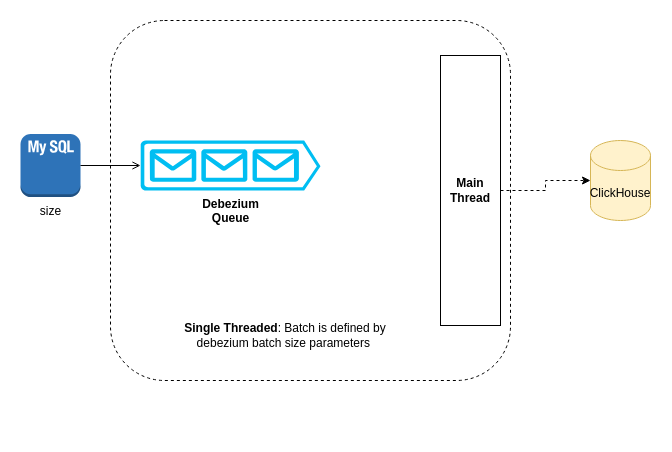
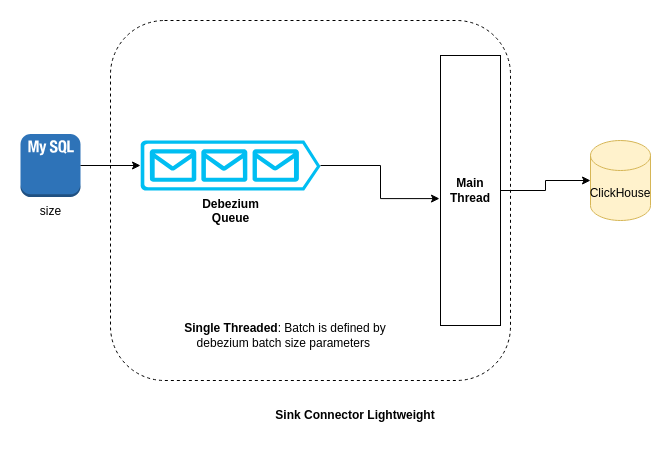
edge "size" -> "Debezium Queue": arrowhead open -> classic
edge "Debezium Queue" -> "Main Thread": added
edge "Main Thread" -> "ClickHouse": style dashed -> solid
node "Sink Connector Lightweight": added
